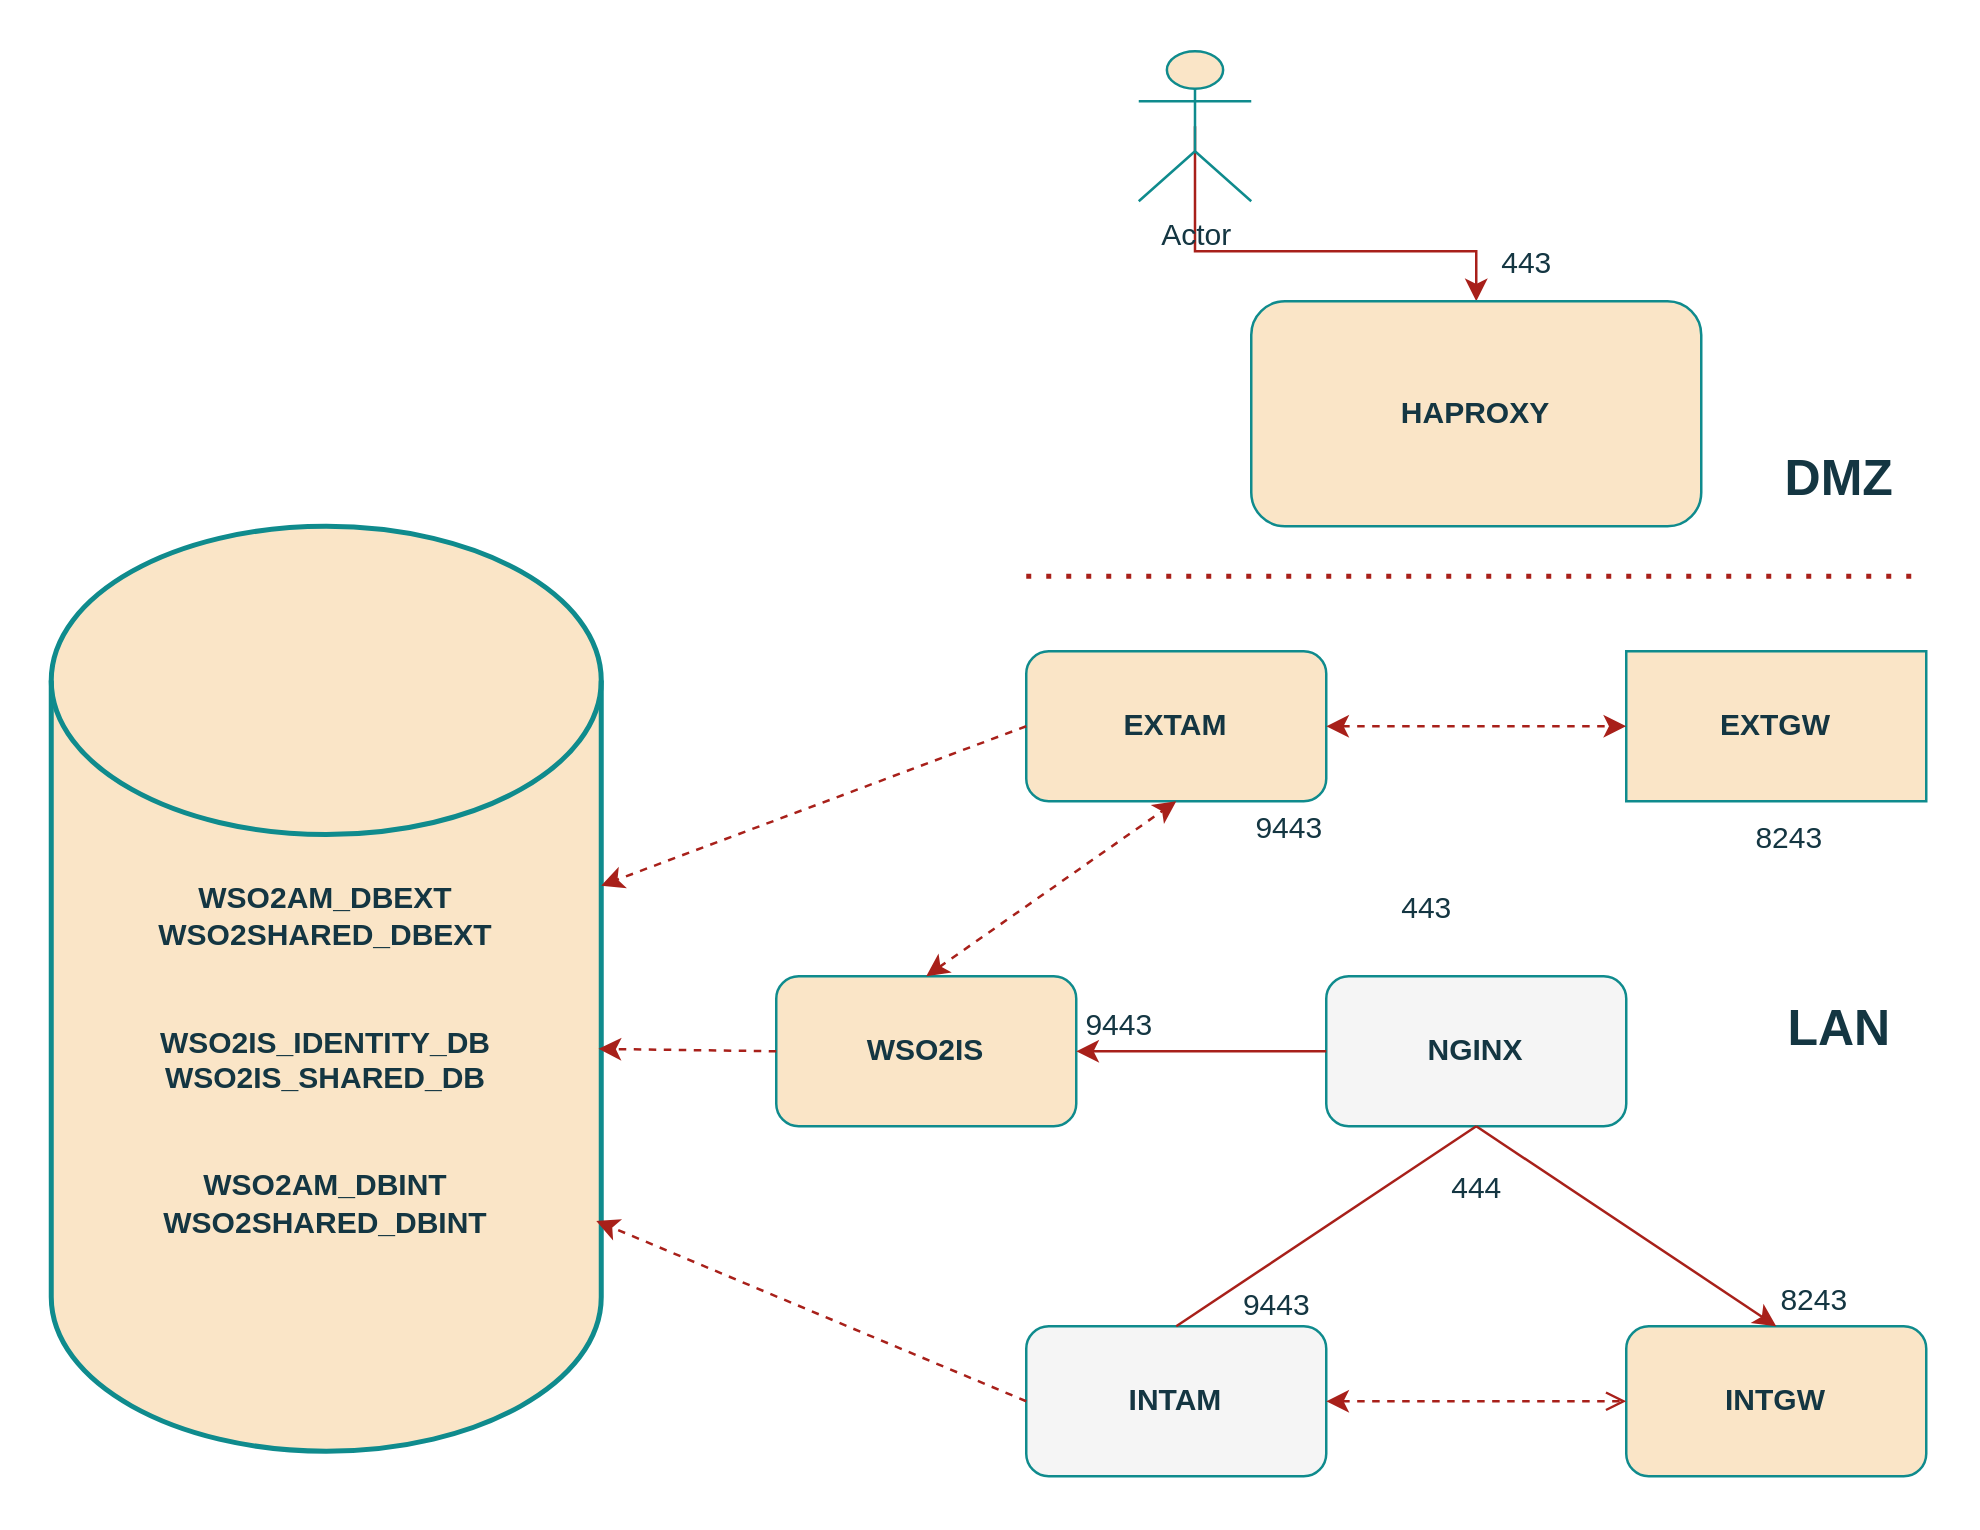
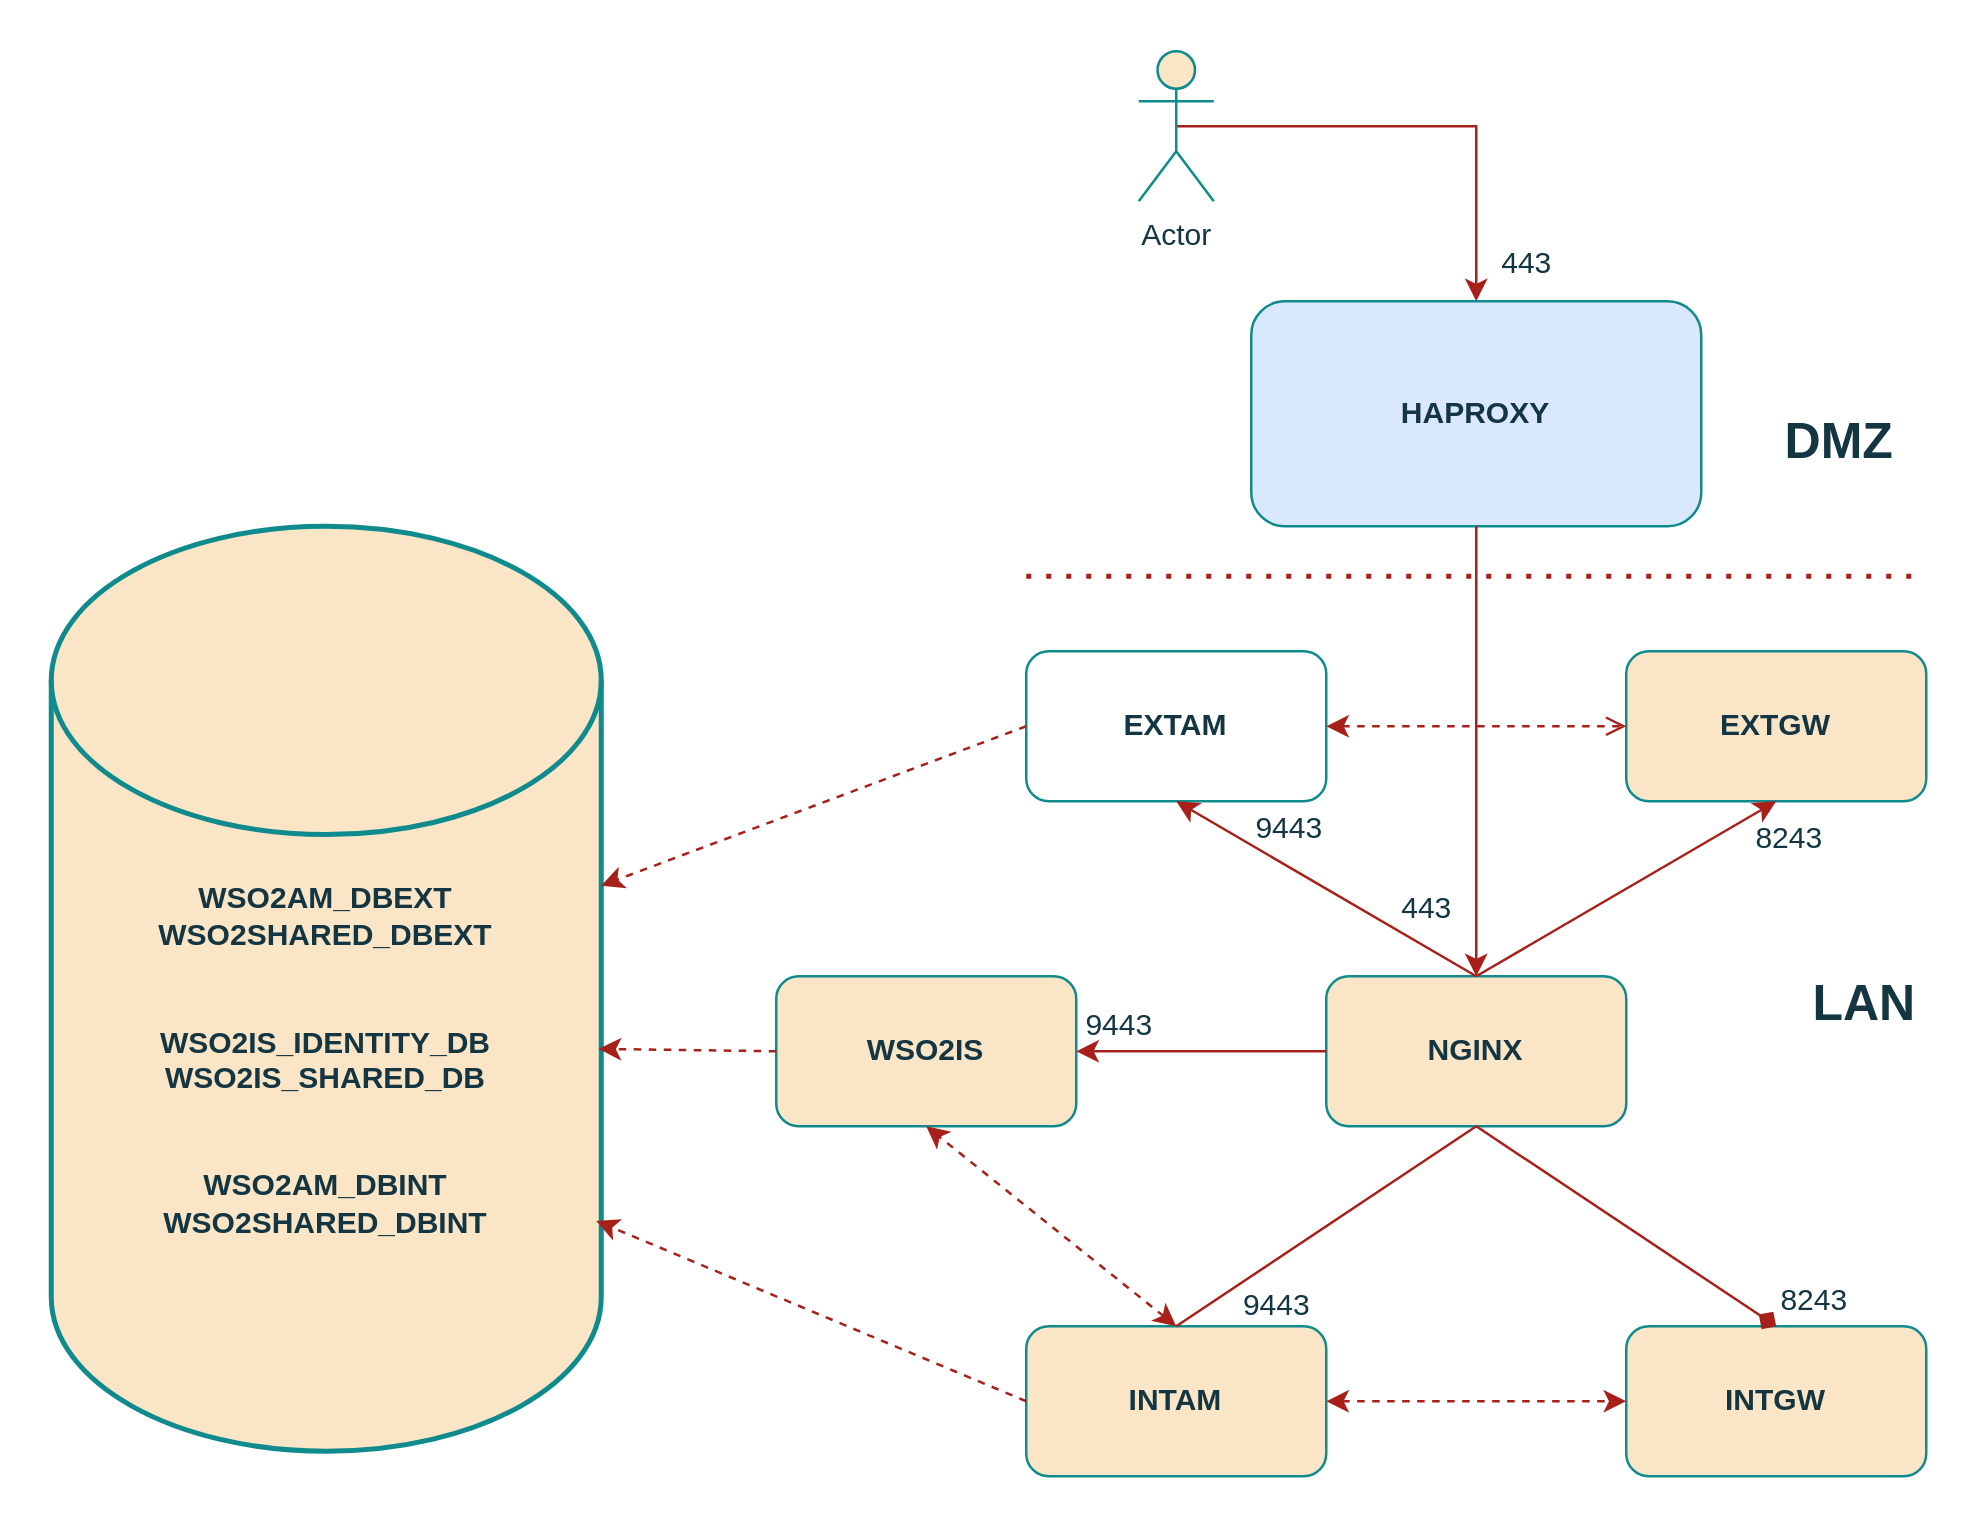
node "Actor": size 113x150 -> 75x150
node "HAPROXY": fillcolor #fae5c7 -> #dae8fc
node "DMZ": moved (1839, 476) -> (1839, 439)
node "EXTAM": fillcolor #fae5c7 -> #ffffff
edge "EXTAM" -- "EXTGW": arrowhead classic -> open
node "EXTGW": shape rectangle -> rounded rectangle
edge "HAPROXY" -> "NGINX": added
edge "EXTAM" -- "WSO2IS": removed
edge "NGINX" -> "EXTAM": added
edge "NGINX" -> "EXTGW": added
node "LAN": moved (1839, 1026) -> (1864, 1001)
node "NGINX": fillcolor #f5f5f5 -> #fae5c7
node "444": removed
edge "WSO2IS" -- "INTAM": added
edge "NGINX" -> "INTGW": arrowhead classic -> diamond
node "INTAM": fillcolor #f5f5f5 -> #fae5c7
edge "INTAM" -- "INTGW": arrowhead open -> classic
